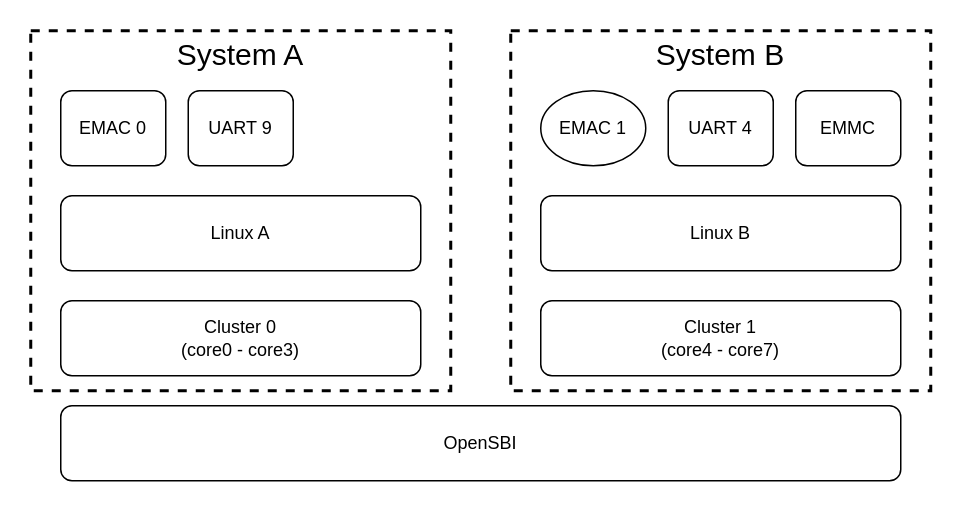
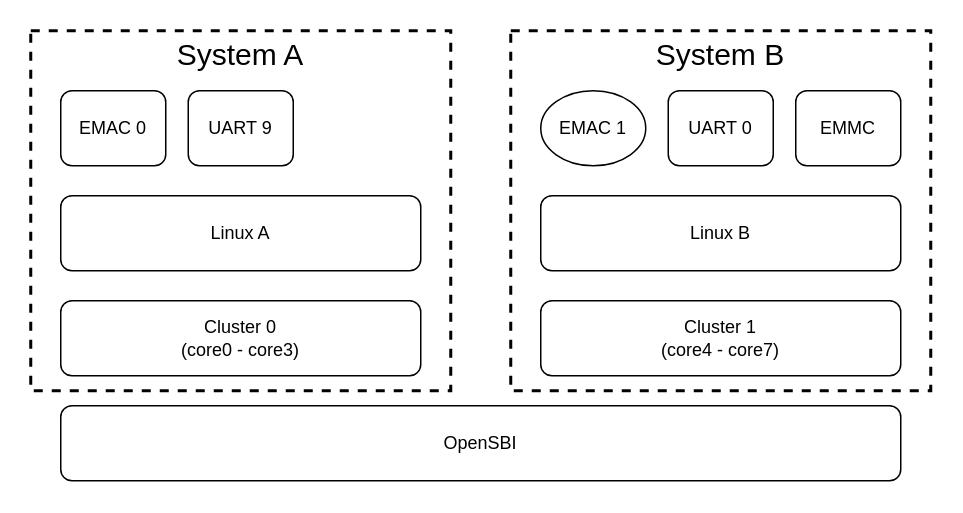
node "UART 4": label "UART 4" -> "UART 0"
